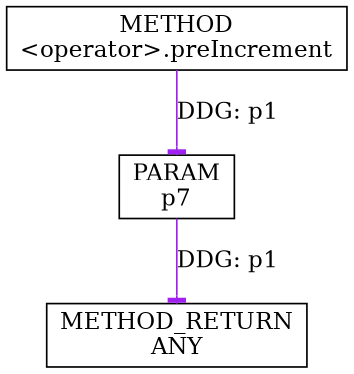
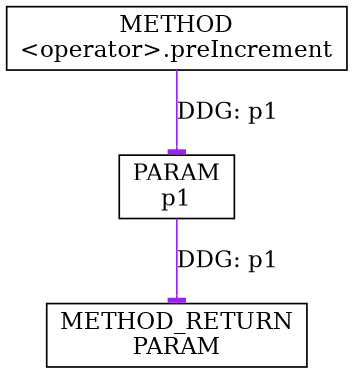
node "PARAM": text "p7" -> "p1"
node "METHOD_RETURN": text "ANY" -> "PARAM"
